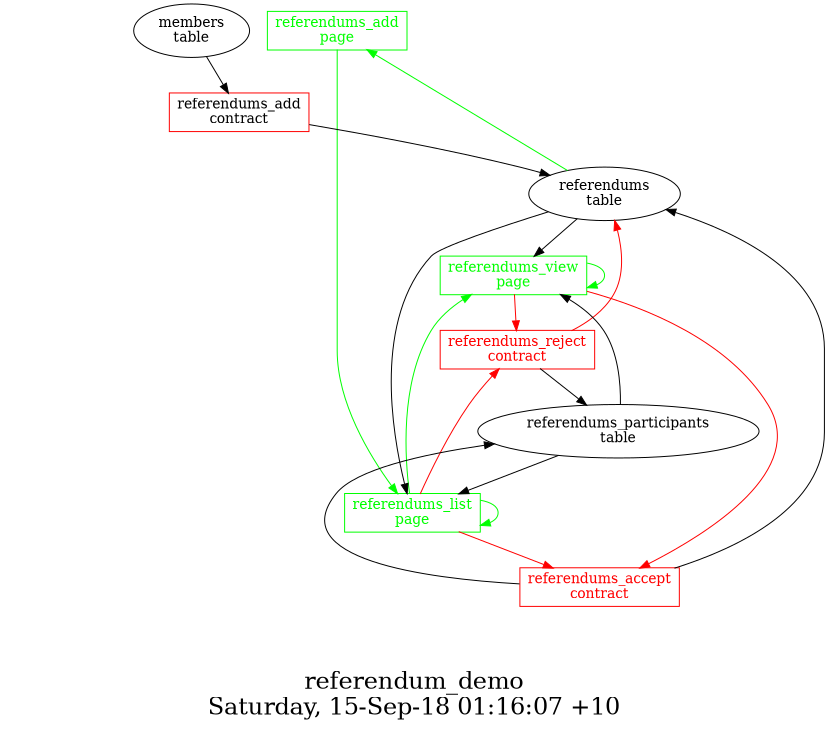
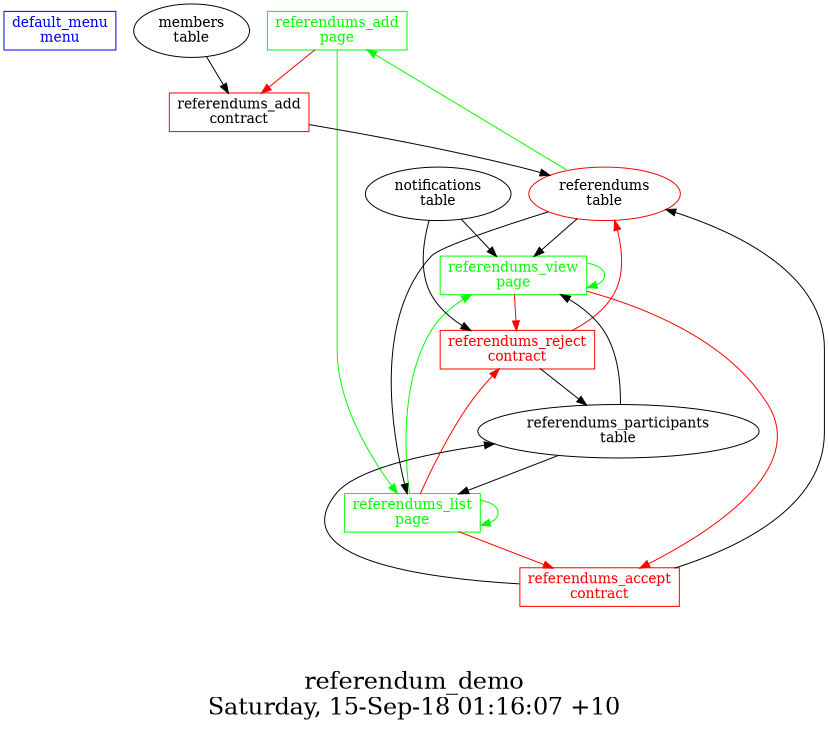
node "default_menu menu": added
edge "referendums_add page" -> "referendums_add contract": added
node "notifications table": added
node "referendums table": color black -> red
